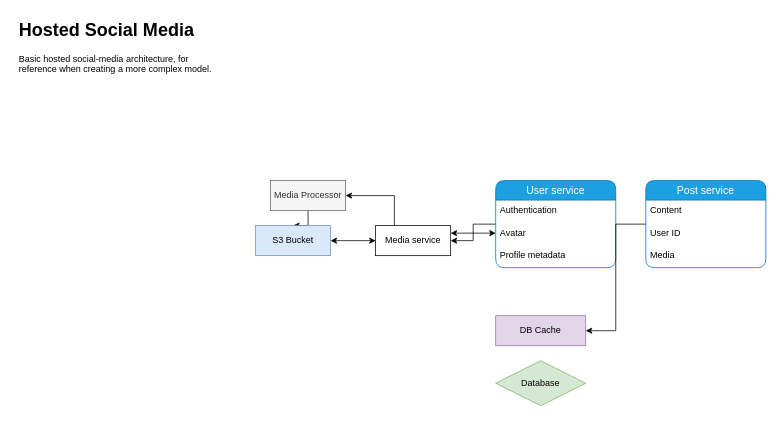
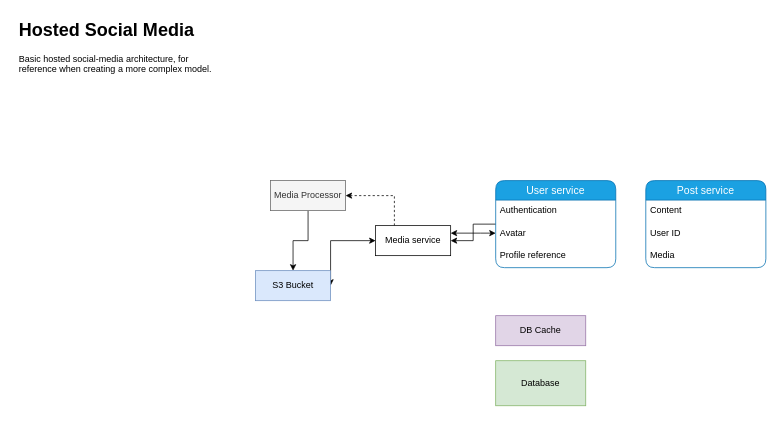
edge "Media service" -> "Media Processor": style solid -> dashed
node "S3 Bucket": moved (293, 240) -> (293, 285)
node "Profile metadata": label "Profile metadata" -> "Profile reference"
edge "Post service" -> "DB Cache": removed
node "Database": shape diamond -> rectangle
